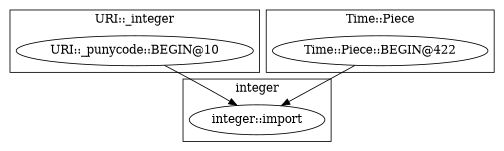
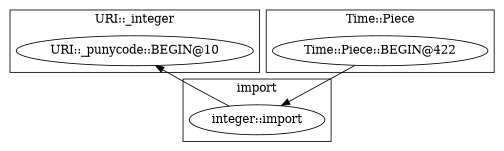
edge "URI::_punycode::BEGIN@10" -> "integer::import": reversed
cluster "integer": label "integer" -> "import"
